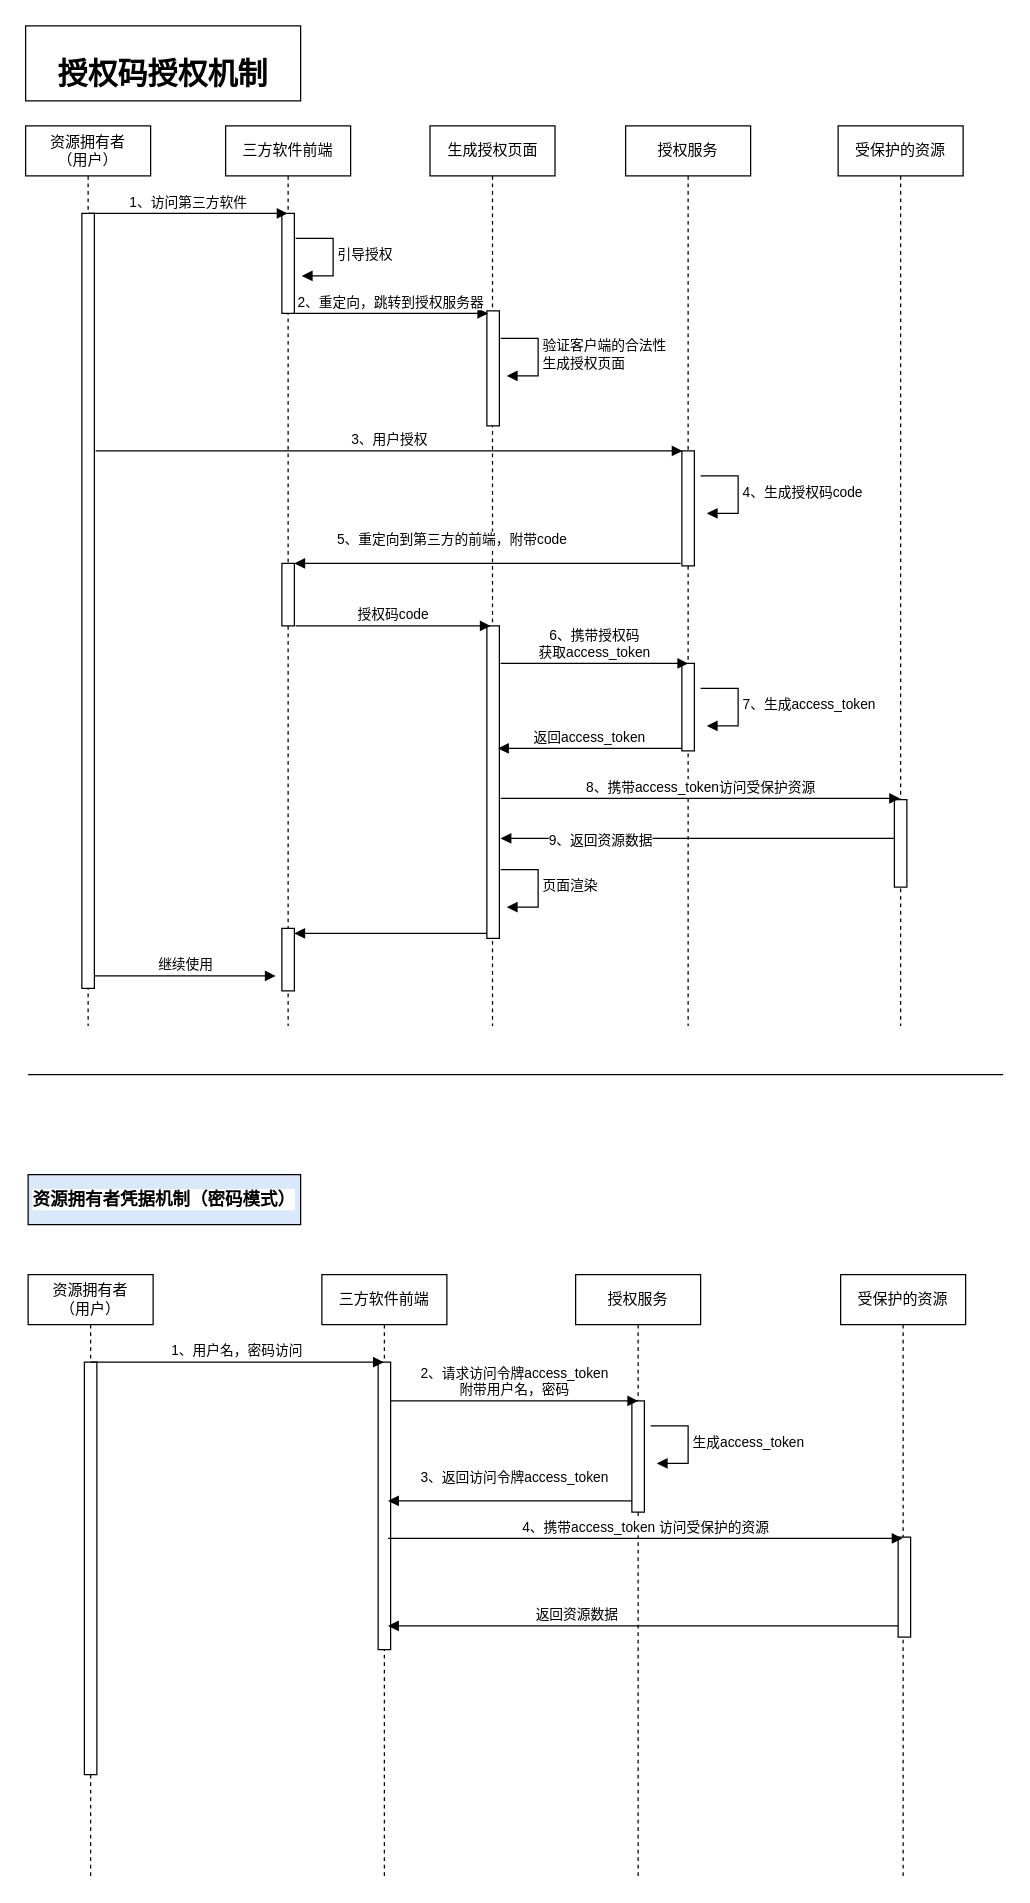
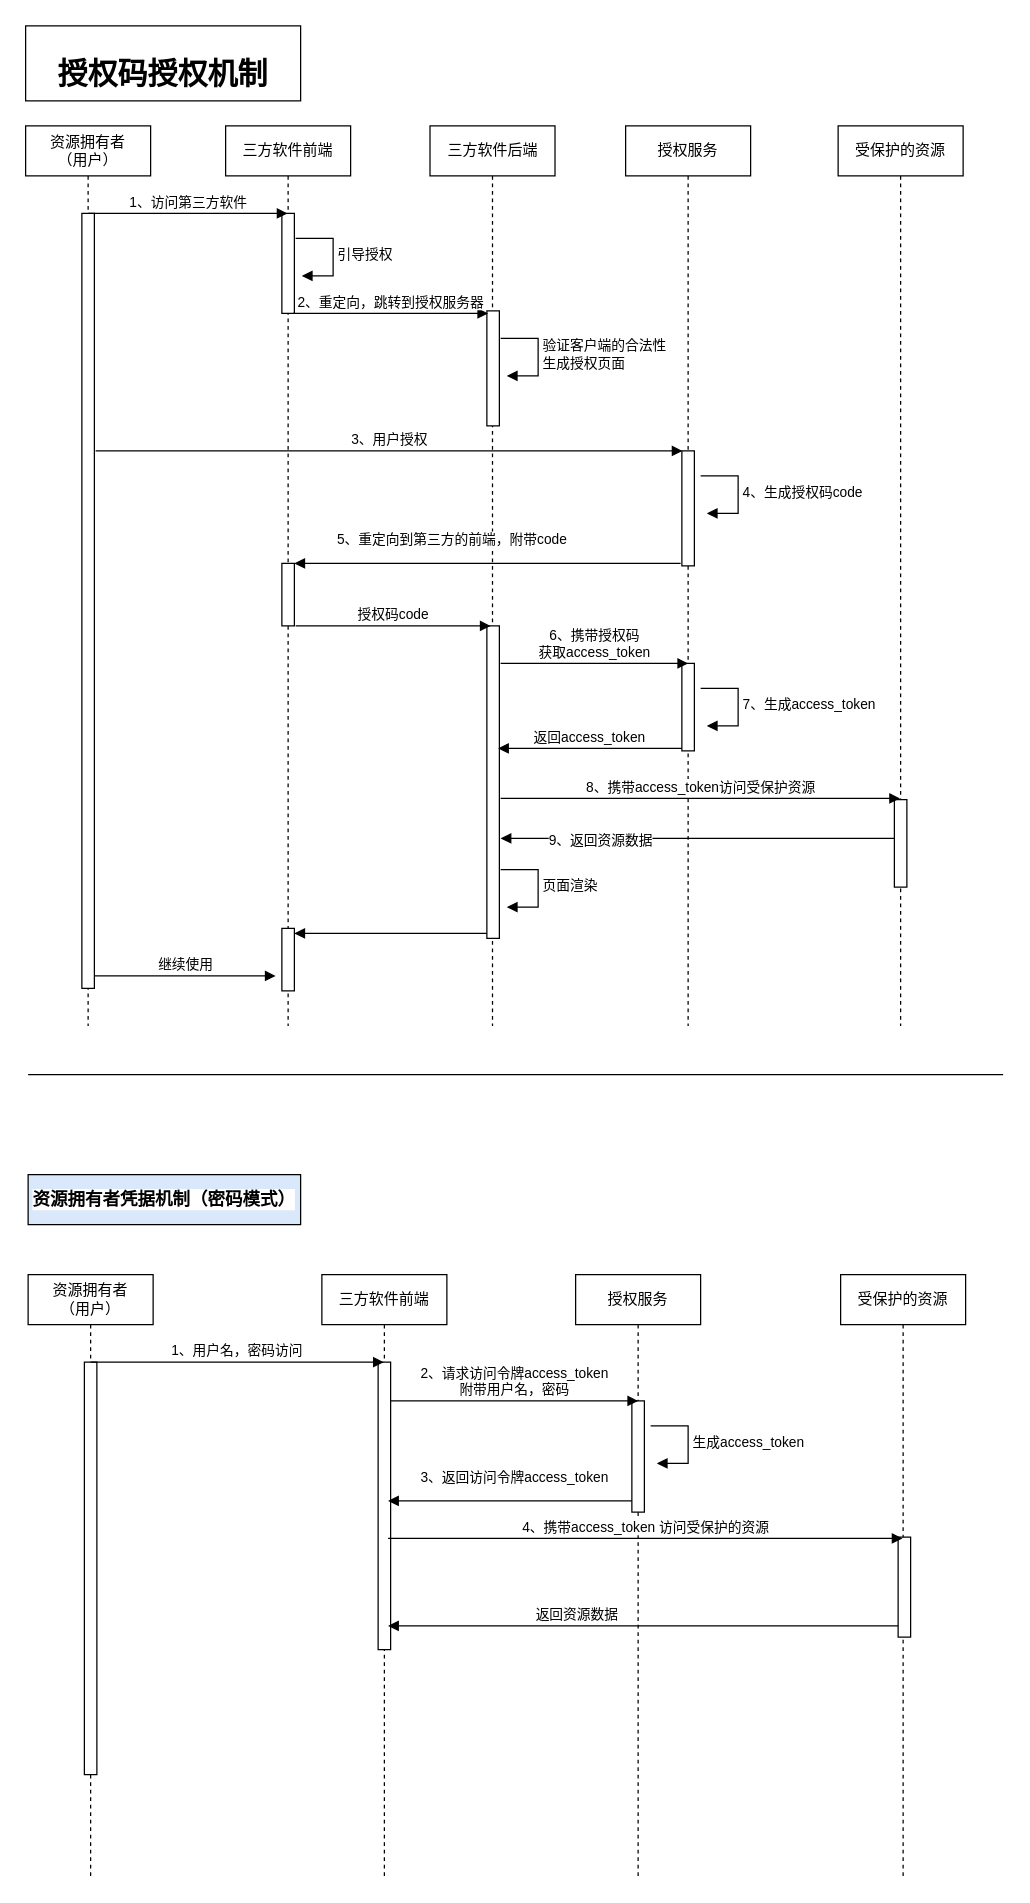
node "生成授权页面": label "生成授权页面" -> "三方软件后端"
